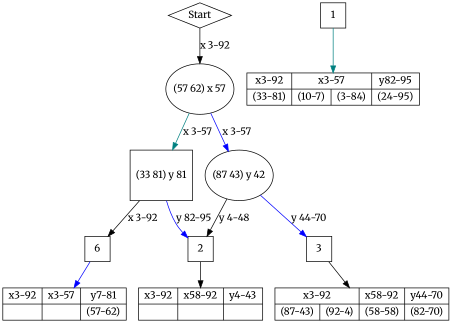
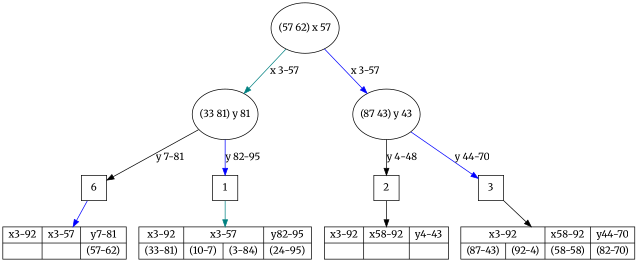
node "Start": removed
node "(33 81) y 81": shape box -> ellipse
node "(87 43) y 42": label "(87 43) y 42" -> "(87 43) y 43"
edge "(33 81) y 81" -> "6": label "x 3-92" -> "y 7-81"
edge "(33 81) y 81" -> "2": now "(33 81) y 81" -> "1"
